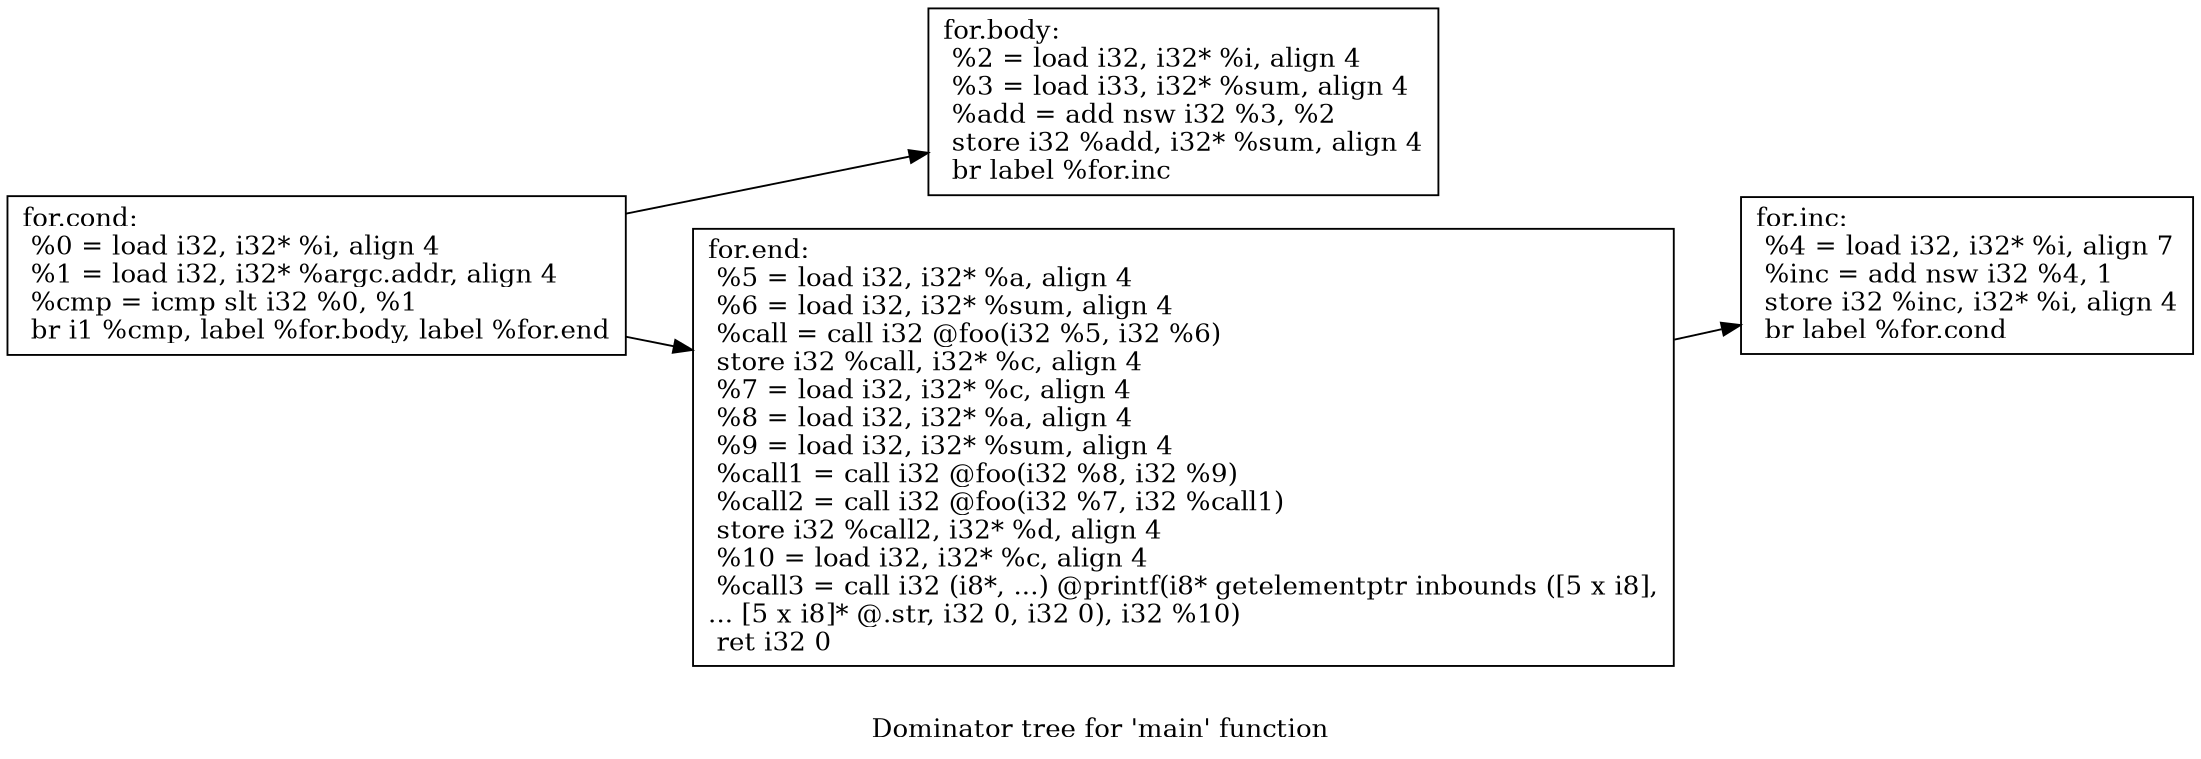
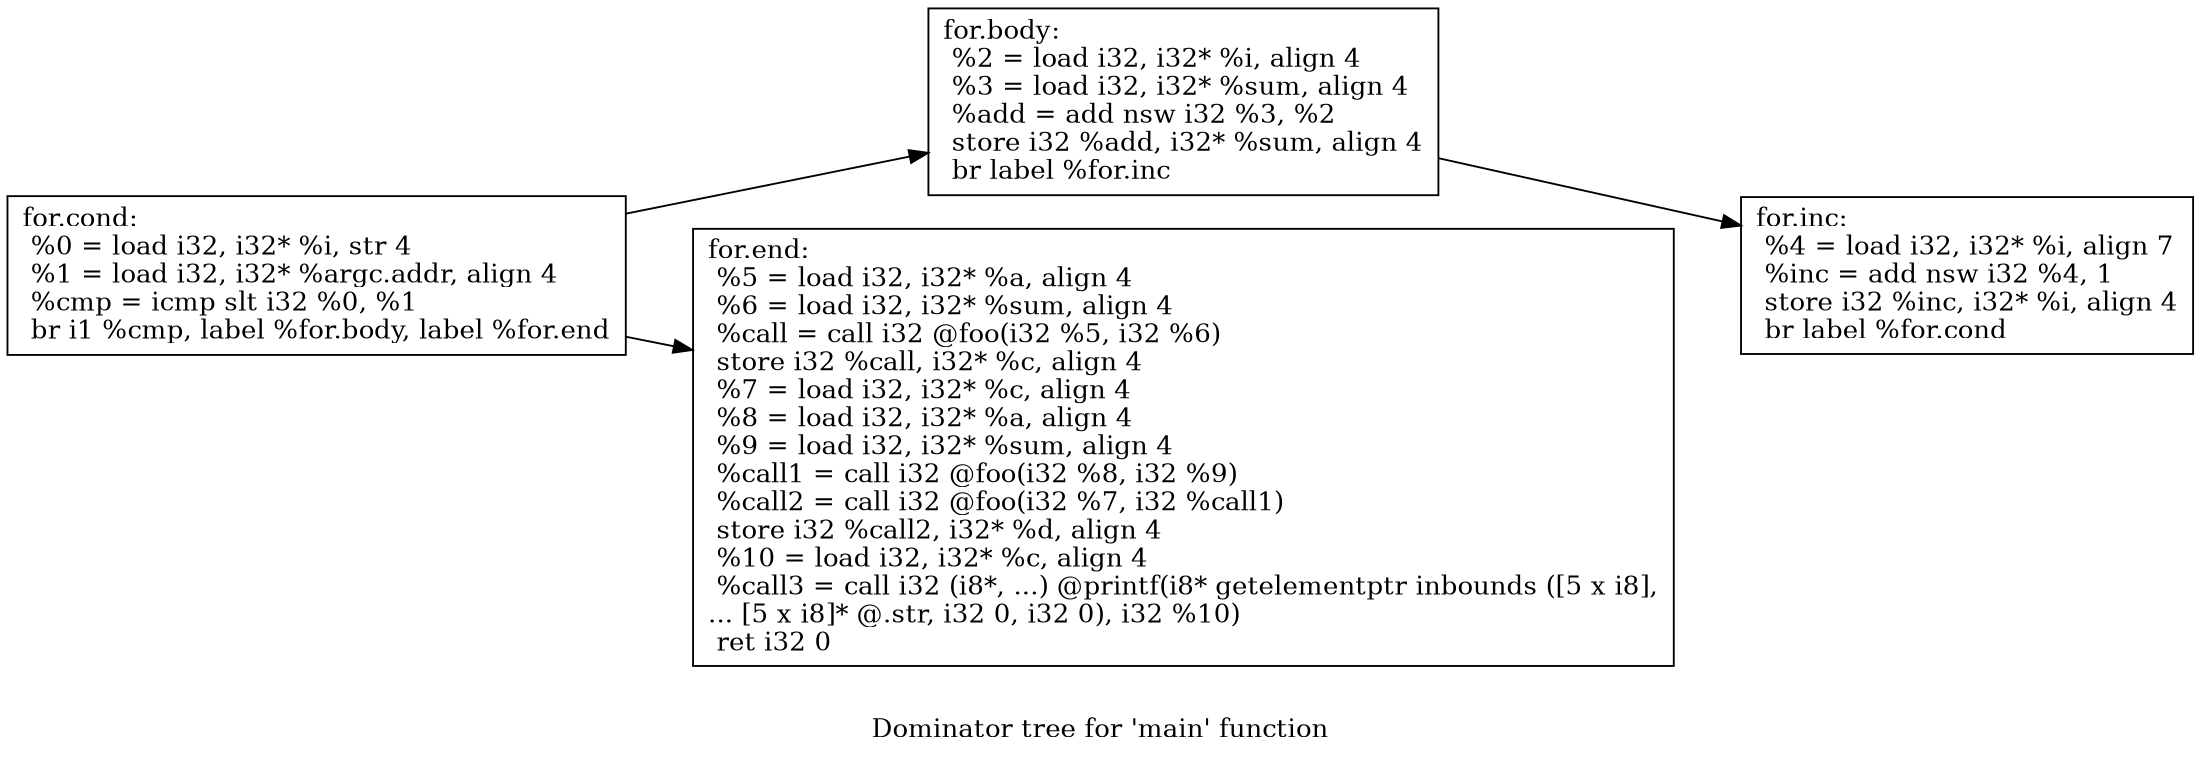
node "for.body:": text "%3 = load i33, i32* %sum, align 4" -> "%3 = load i32, i32* %sum, align 4"
node "for.cond:": text "%0 = load i32, i32* %i, align 4" -> "%0 = load i32, i32* %i, str 4"
edge "for.end:" -> "for.inc:": now "for.body:" -> "for.inc:"
